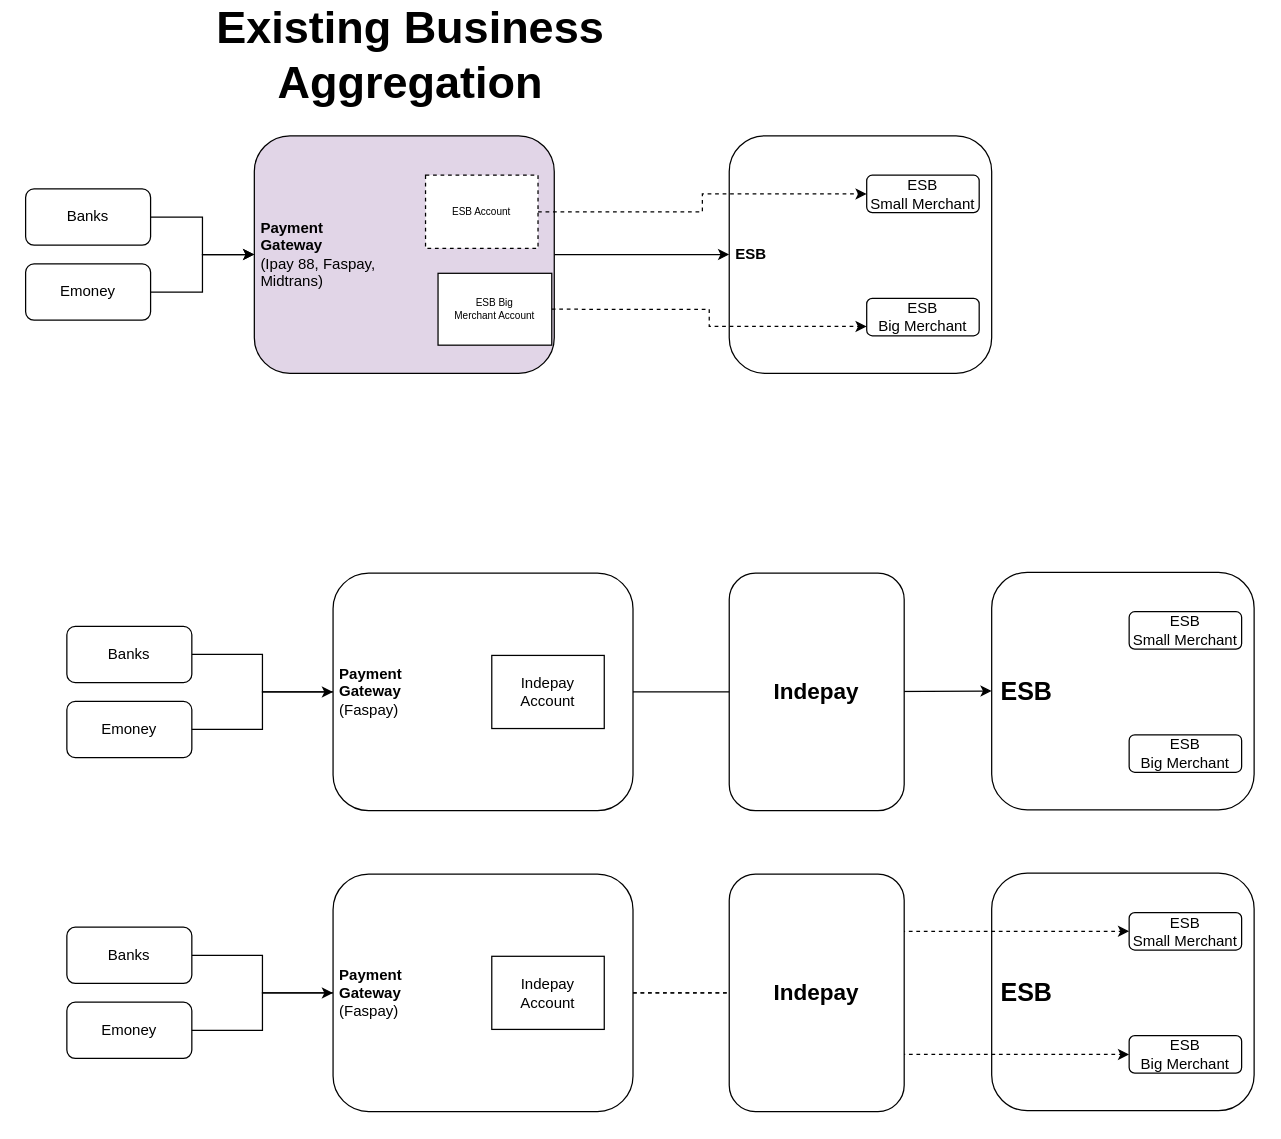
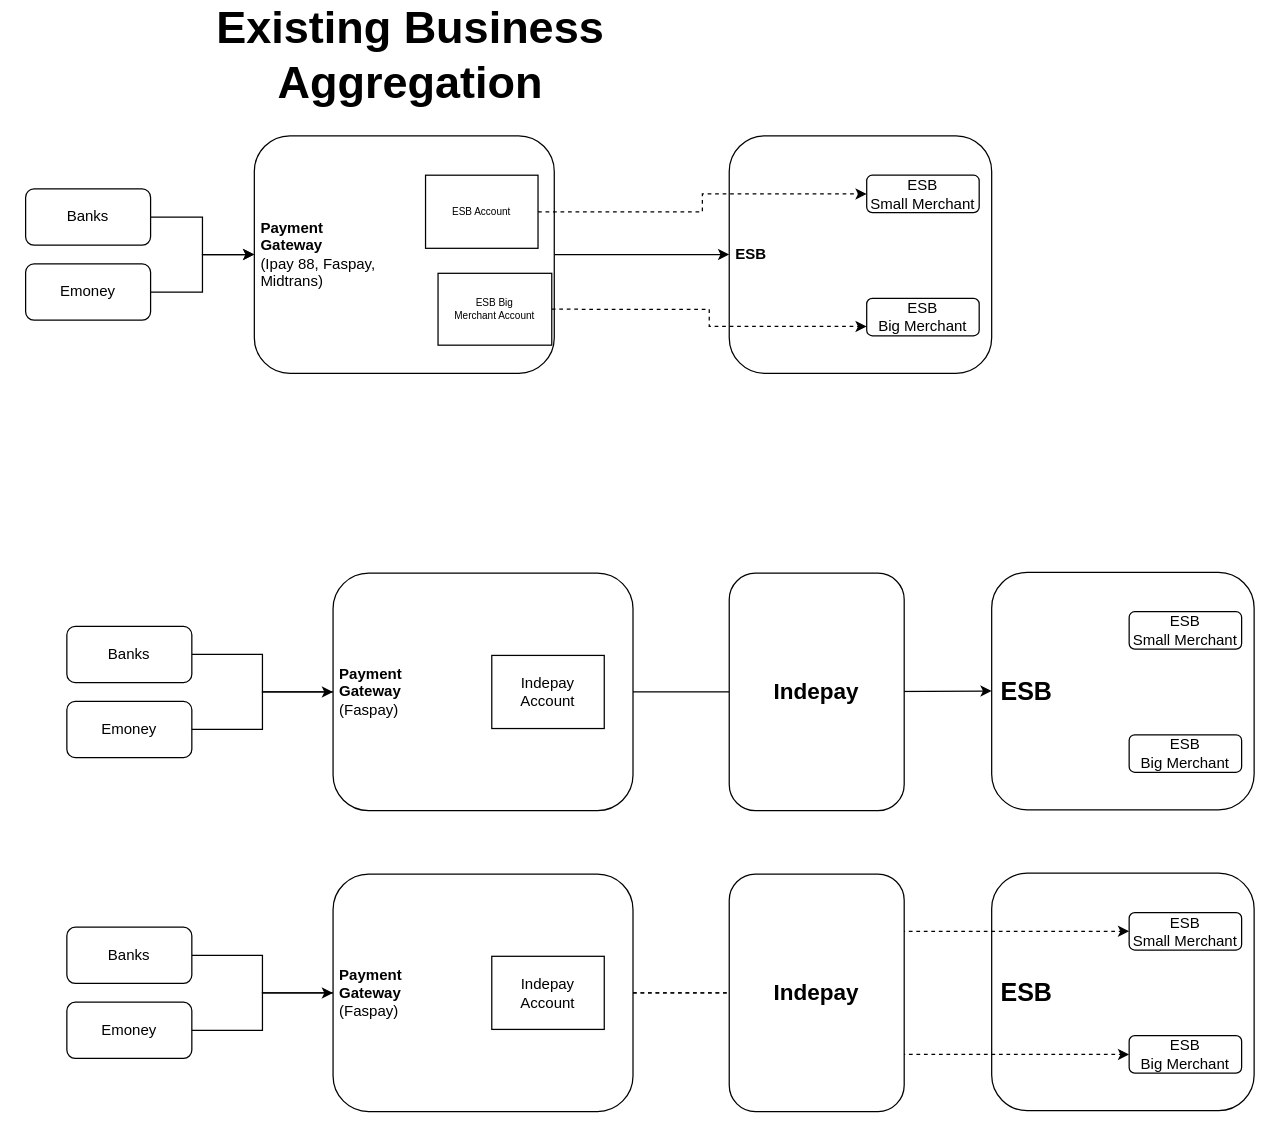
node "ESB Account": style dashed -> solid
node "Payment Gateway (Ipay 88, Faspay, Midtrans)": fillcolor #e1d5e7 -> #ffffff
